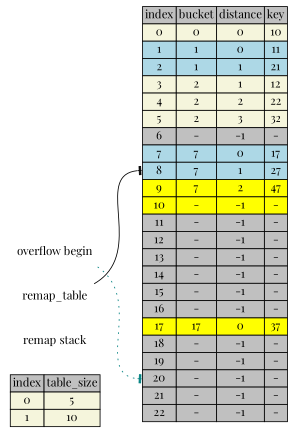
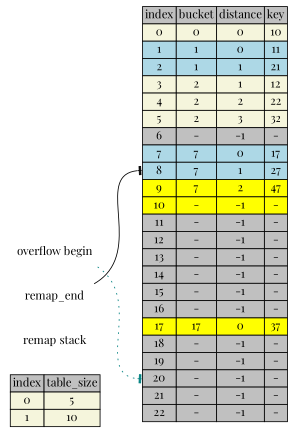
node "remap_table": label "remap_table" -> "remap_end"
